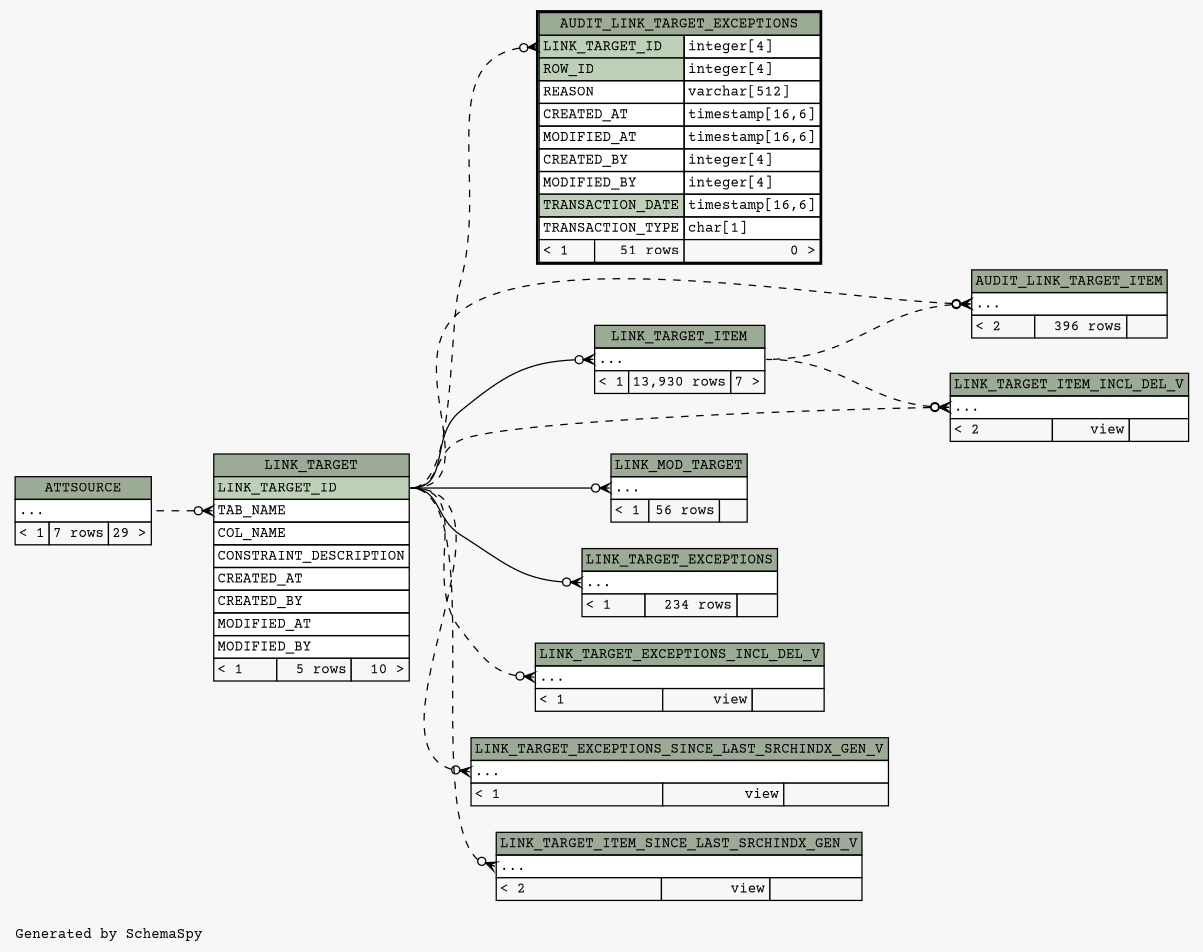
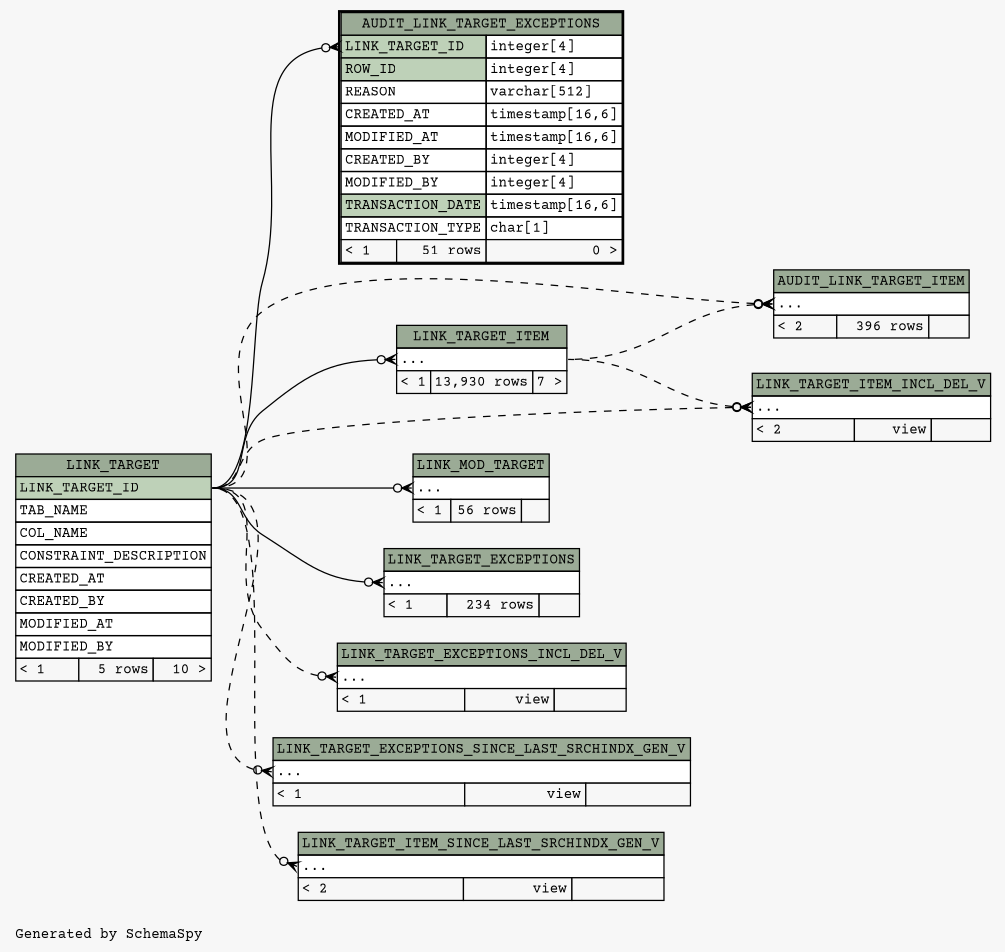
edge "LINK_TARGET" -> "AUDIT_LINK_TARGET_EXCEPTIONS": style dashed -> solid
node "ATTSOURCE": removed
